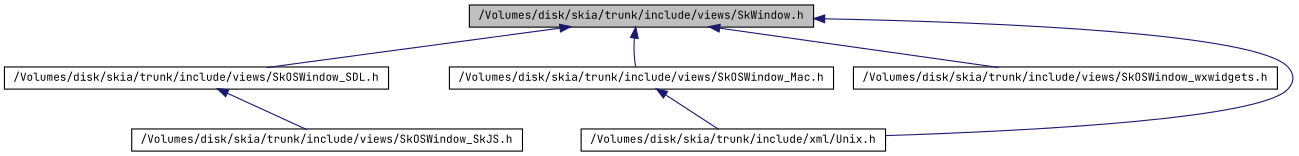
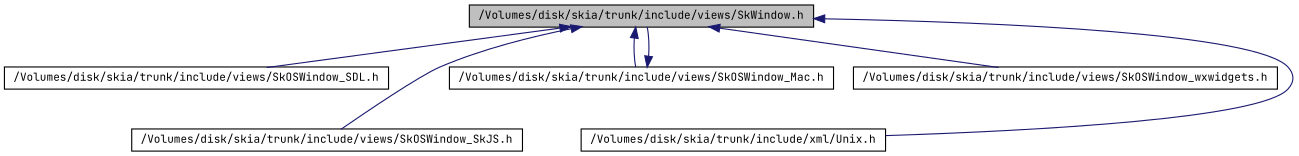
edge "/Volumes/disk/skia/trunk/include/views/SkOSWindow_SkJS.h" -> "/Volumes/disk/skia/trunk/include/views/SkOSWindow_SDL.h": now "/Volumes/disk/skia/trunk/include/views/SkOSWindow_SkJS.h" -> "/Volumes/disk/skia/trunk/include/views/SkWindow.h"
edge "/Volumes/disk/skia/trunk/include/xml/Unix.h" -> "/Volumes/disk/skia/trunk/include/views/SkOSWindow_Mac.h": now "/Volumes/disk/skia/trunk/include/views/SkWindow.h" -> "/Volumes/disk/skia/trunk/include/views/SkOSWindow_Mac.h"
